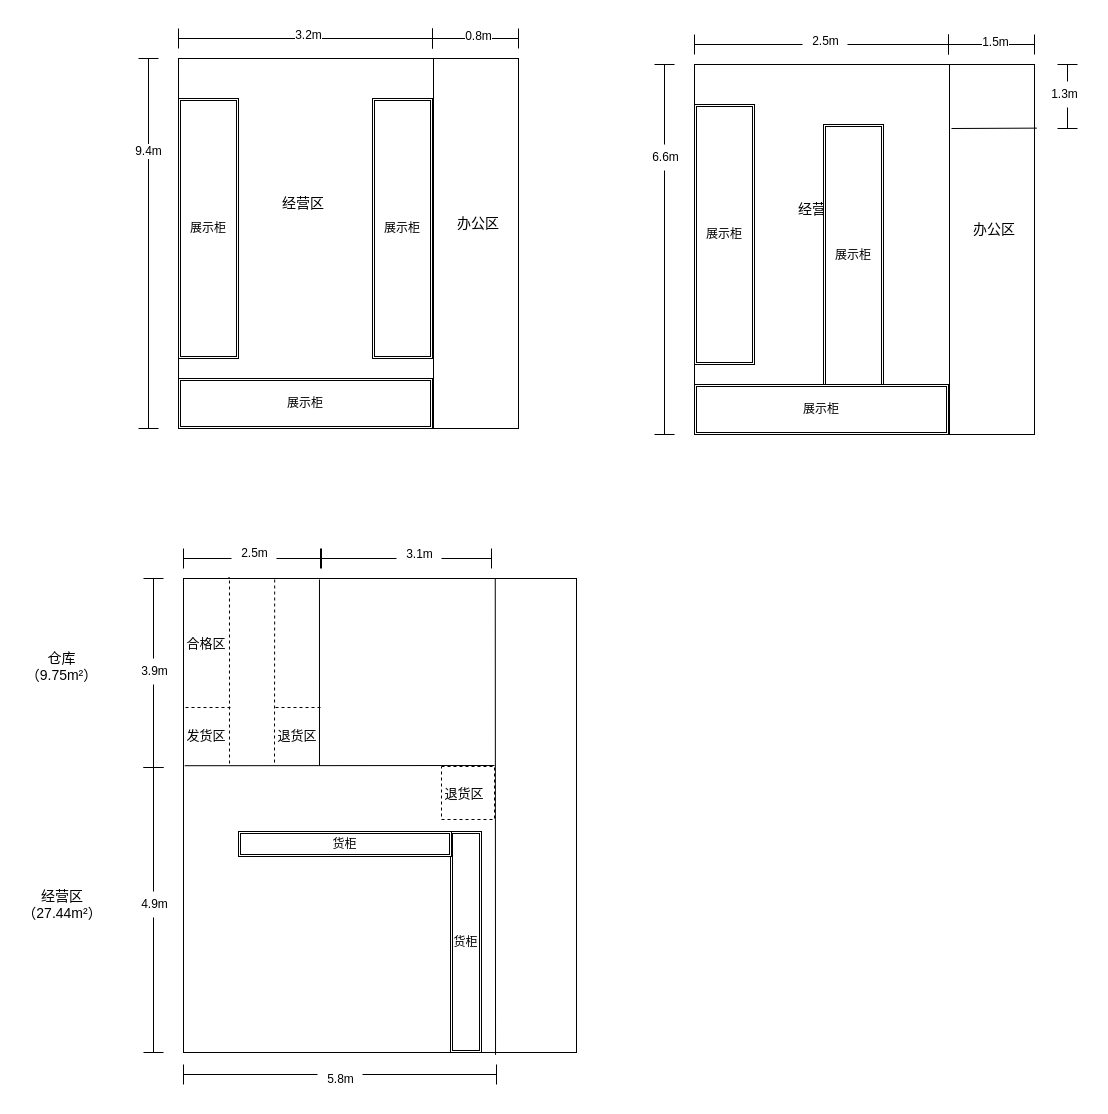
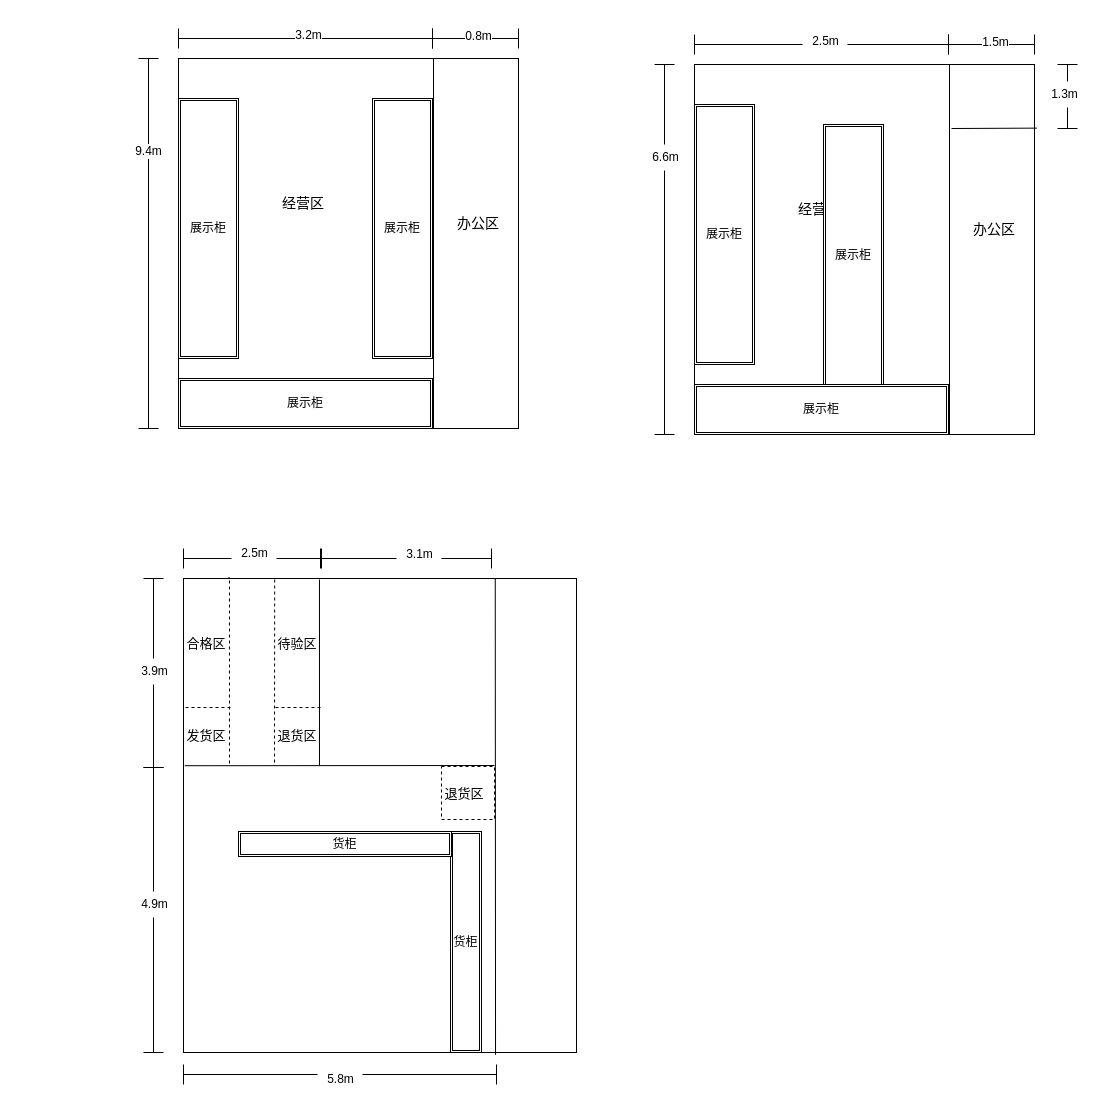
node "待验区": added
node "仓库 （9.75m²）": removed
node "经营区 （27.44m²）": removed
